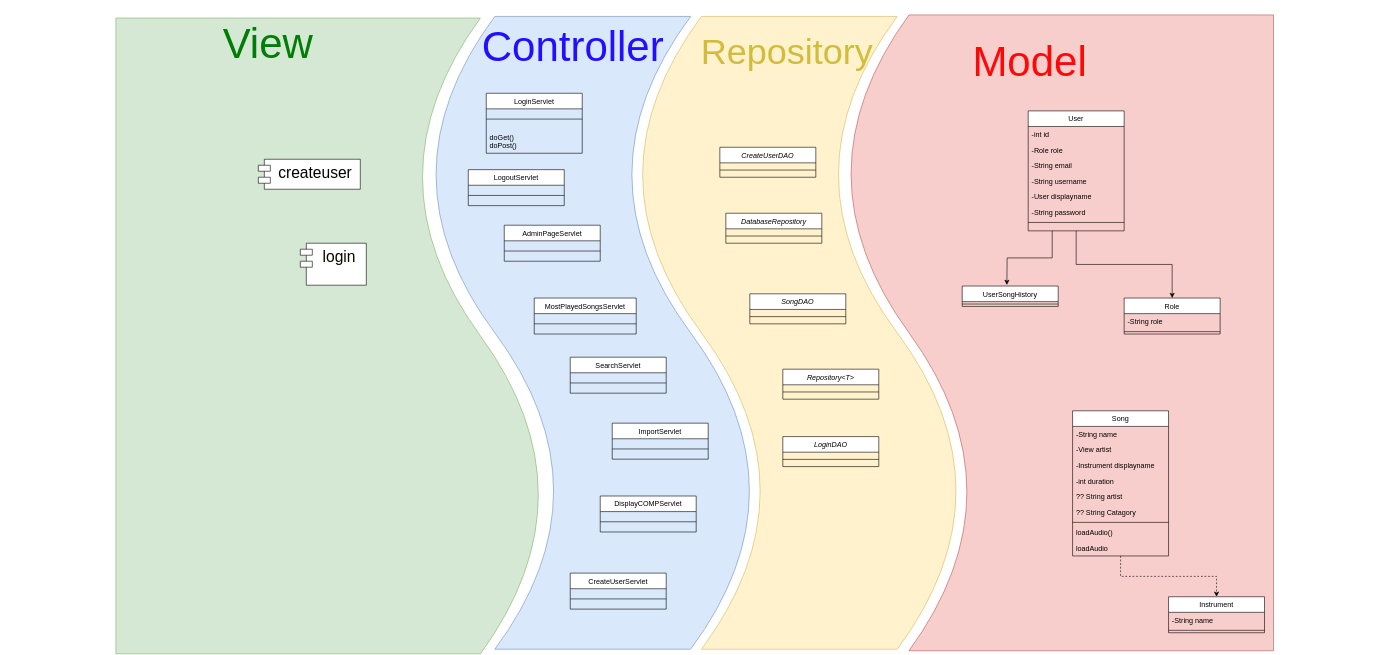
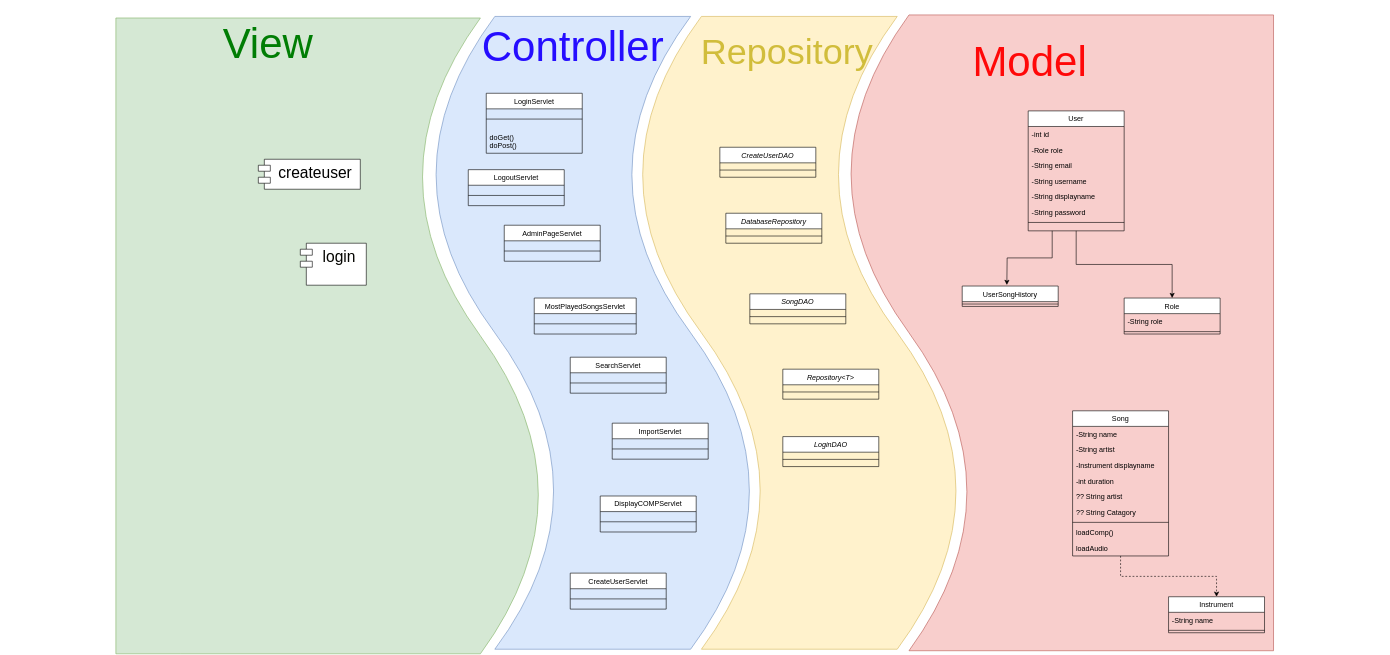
node "-User displayname": label "-User displayname" -> "-String displayname"
node "-View artist": label "-View artist" -> "-String artist"
node "loadAudio()": label "loadAudio()" -> "loadComp()"
